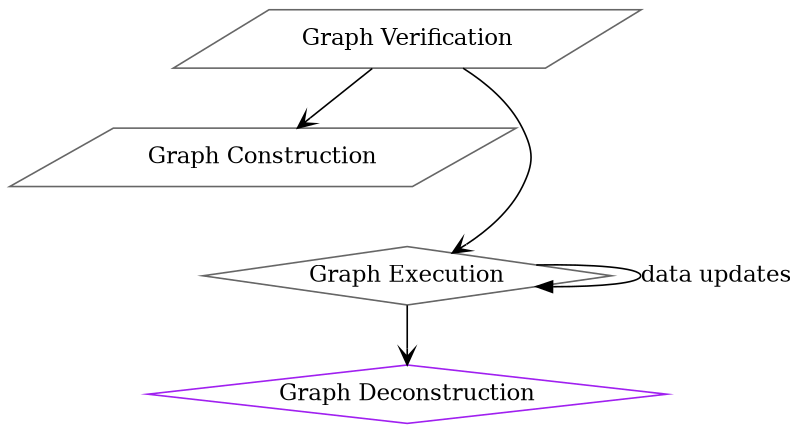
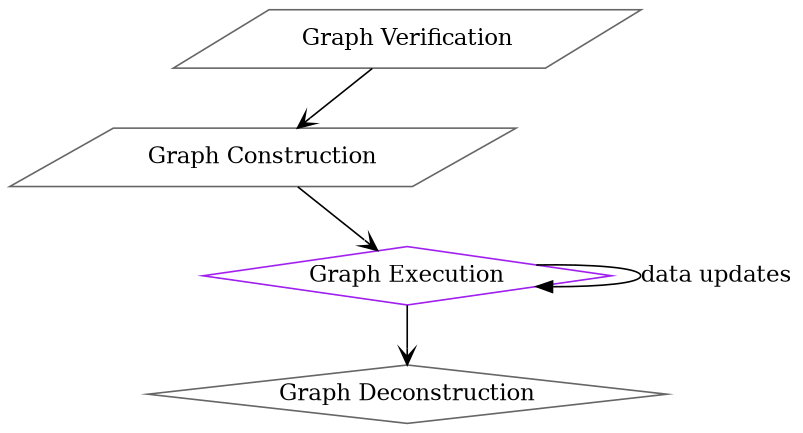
edge "Graph Verification" -> "Graph Execution": now "Graph Construction" -> "Graph Execution"
node "Graph Execution": color gray40 -> purple
node "Graph Deconstruction": color purple -> gray40
